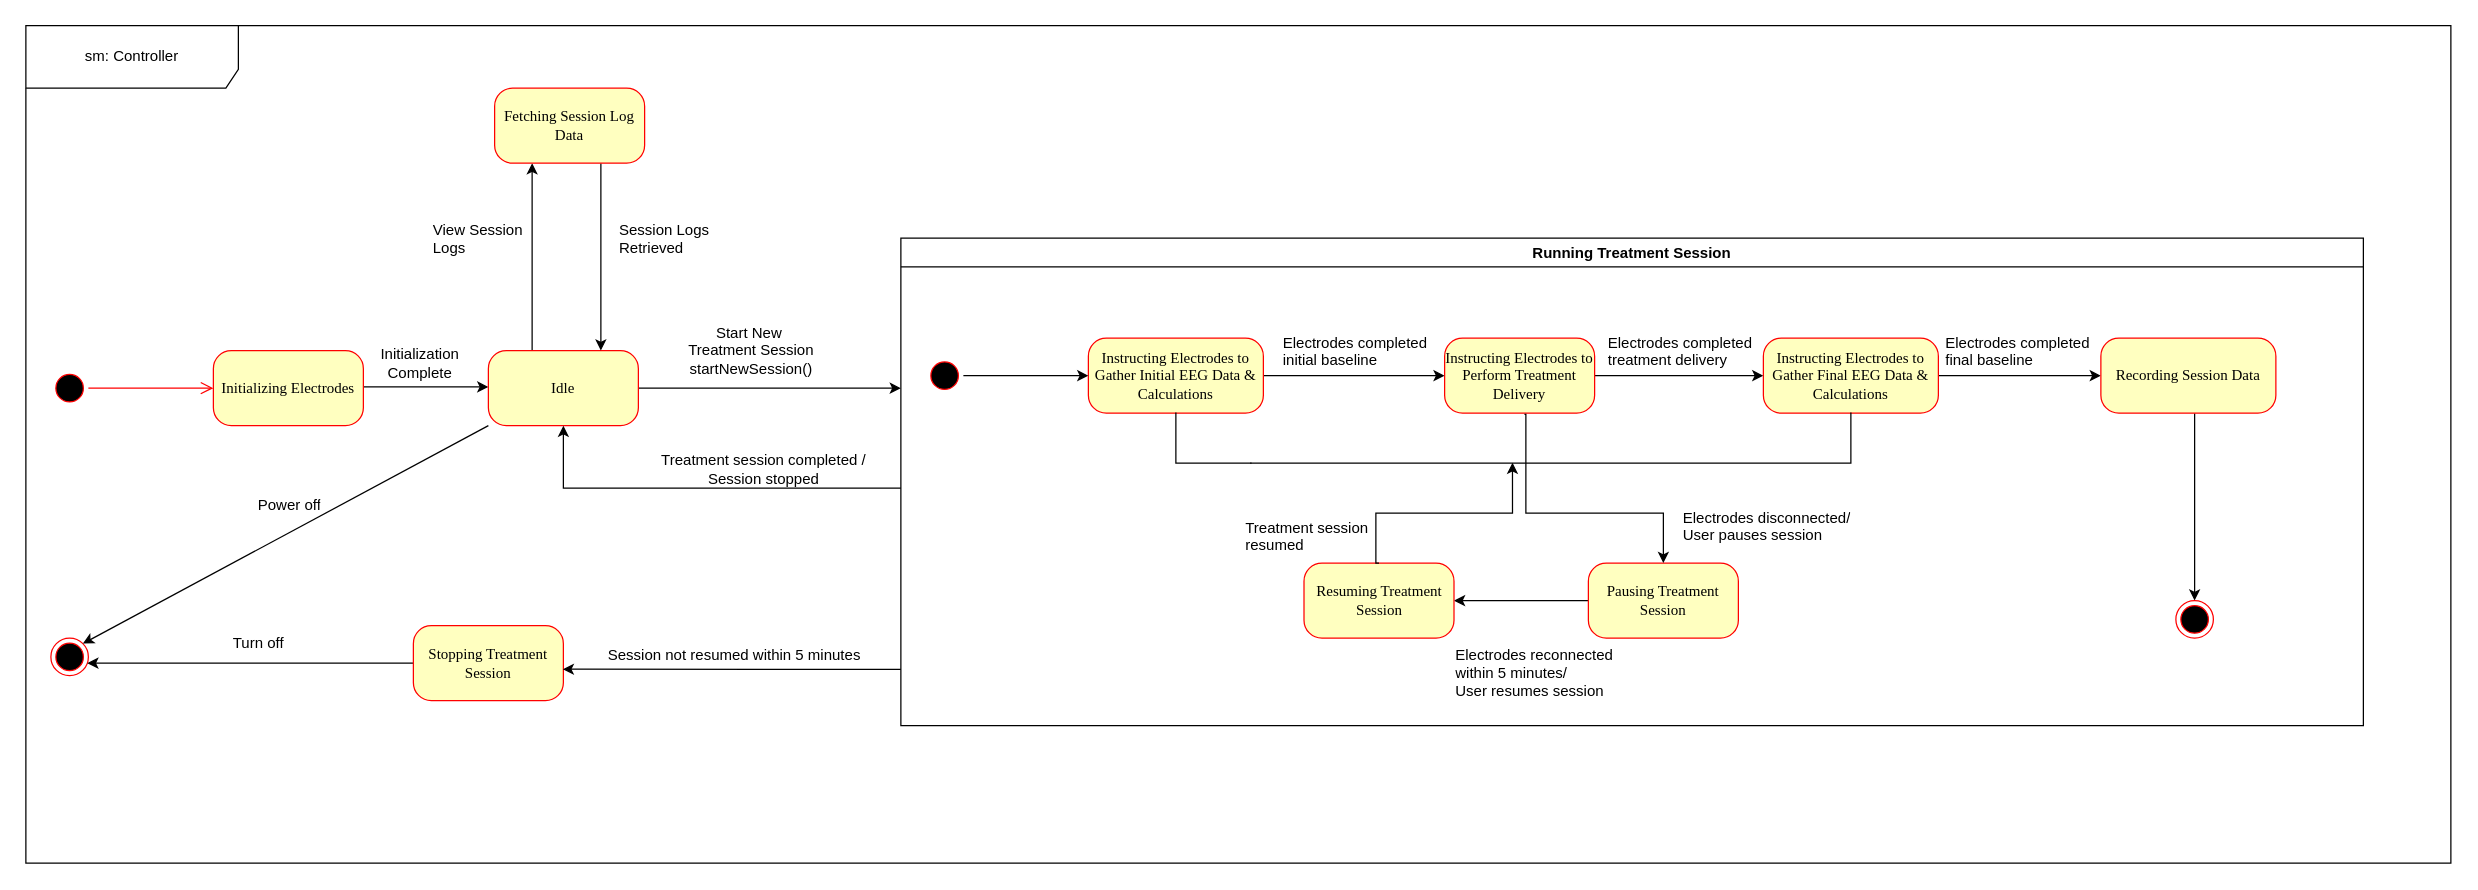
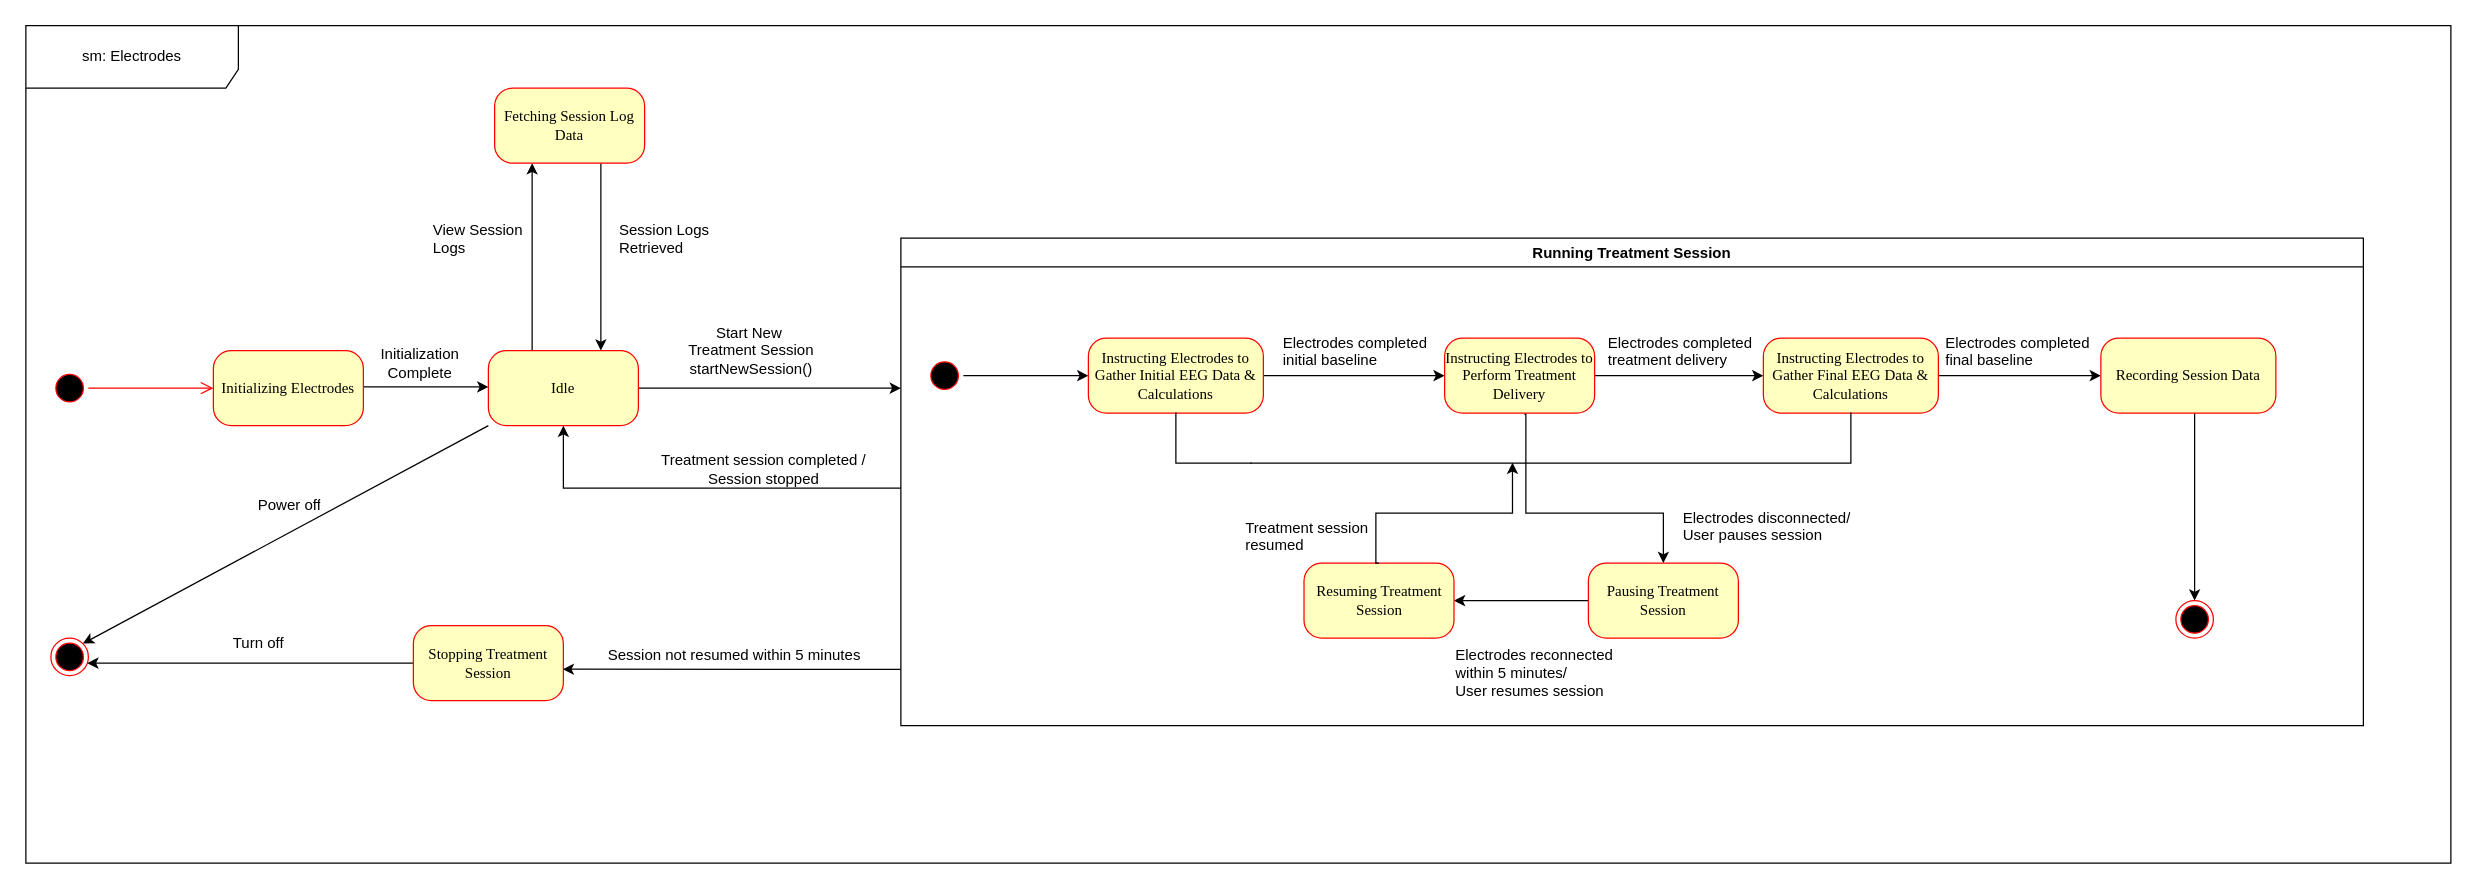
node "sm: Controller": label "sm: Controller" -> "sm: Electrodes"
